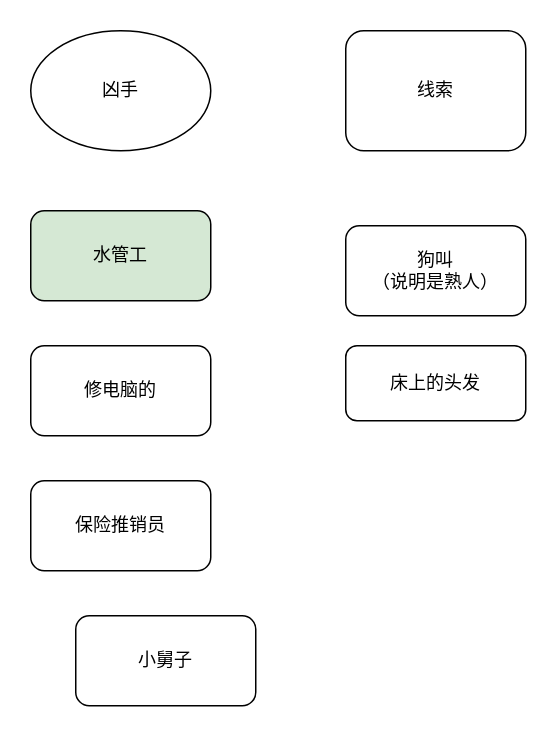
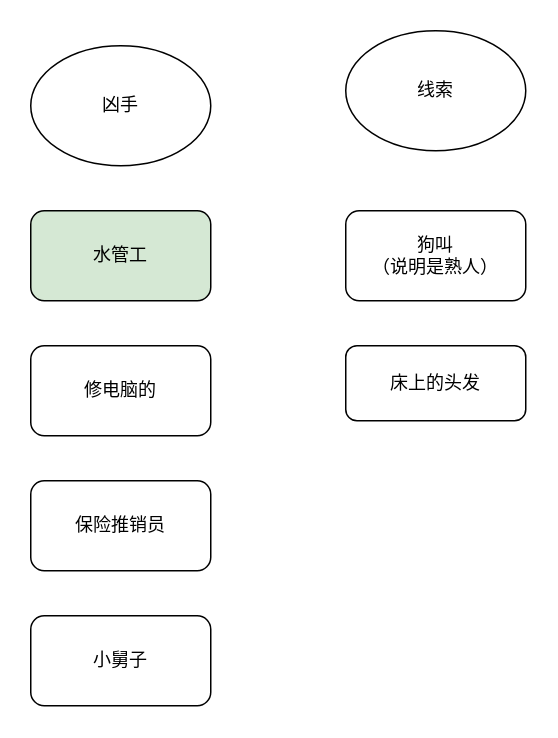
node "凶手": moved (121, 91) -> (121, 106)
node "线索": shape rounded rectangle -> ellipse
node "狗叫 （说明是熟人）": moved (436, 271) -> (436, 256)
node "小舅子": moved (166, 661) -> (121, 661)
